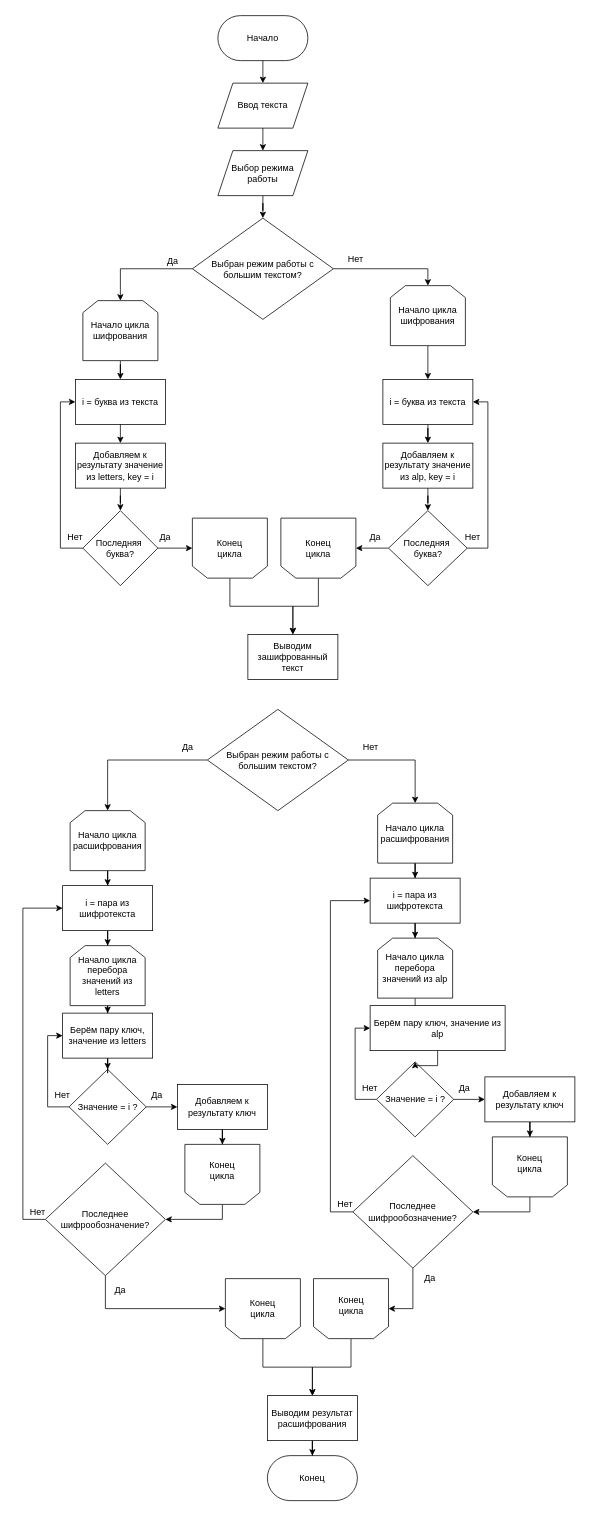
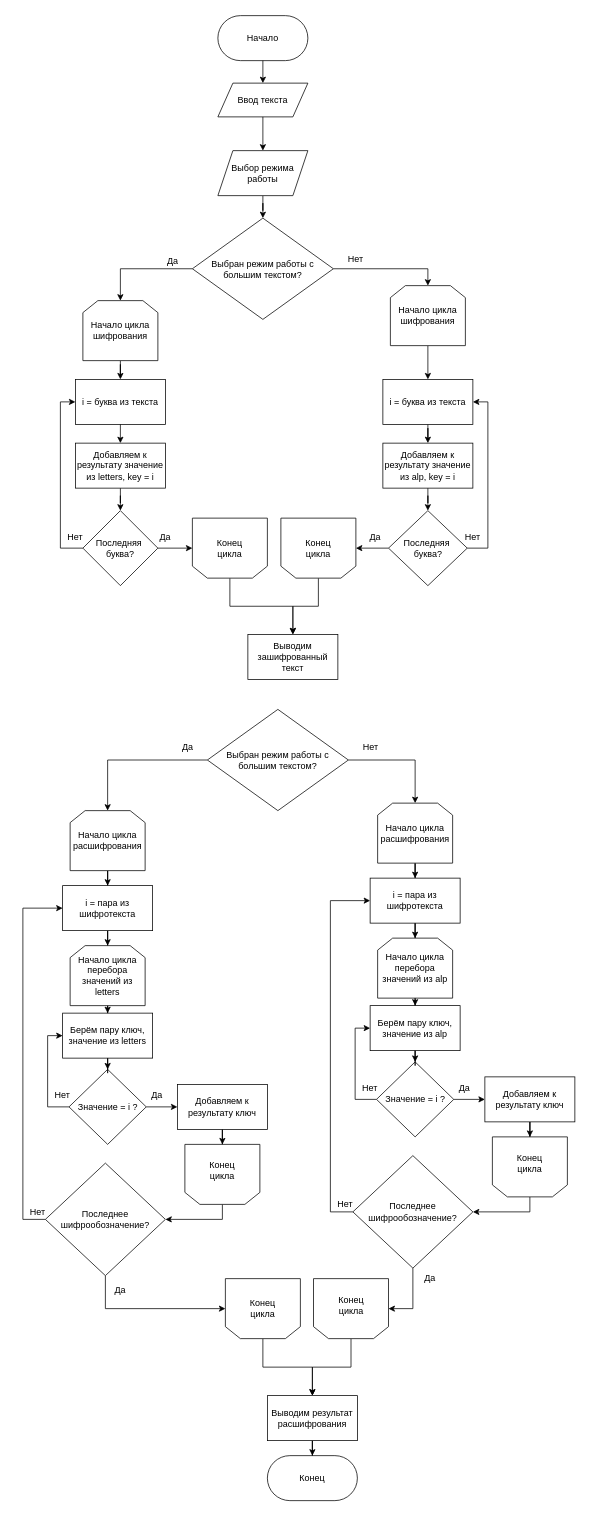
node "Ввод текста": size 90x45 -> 90x34
node "Берём пару ключ, значение из alp": size 135x45 -> 90x45
